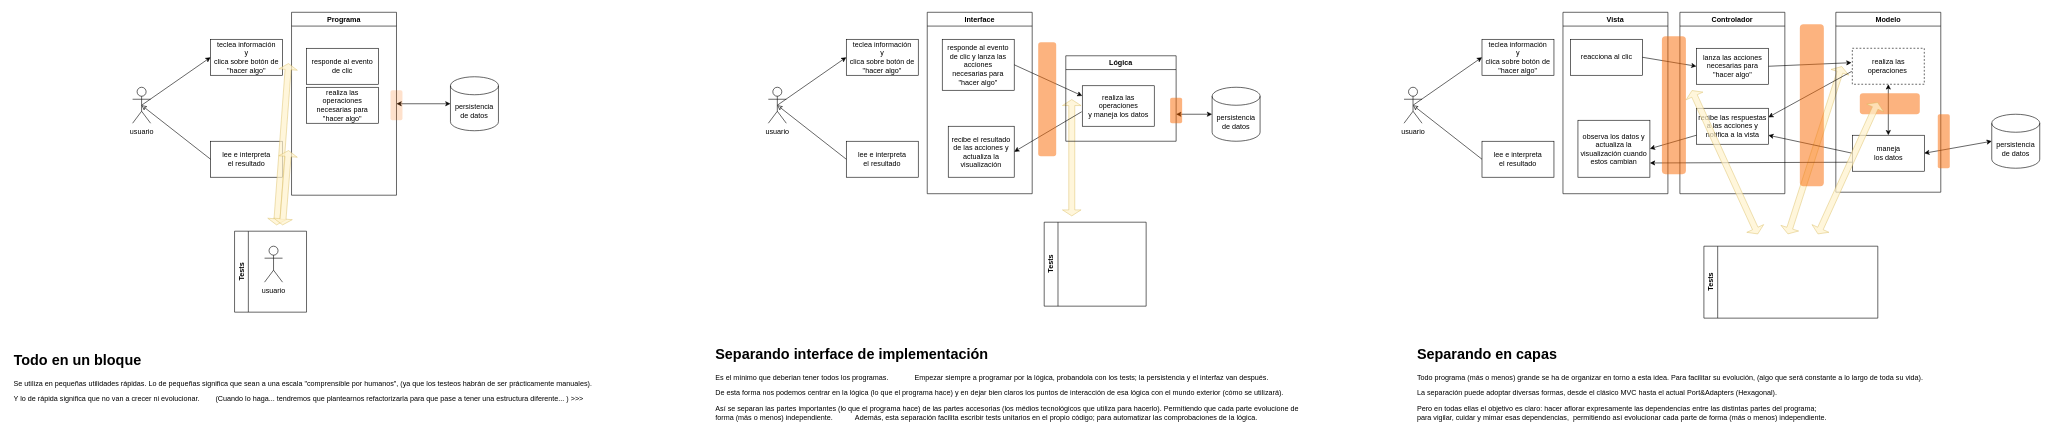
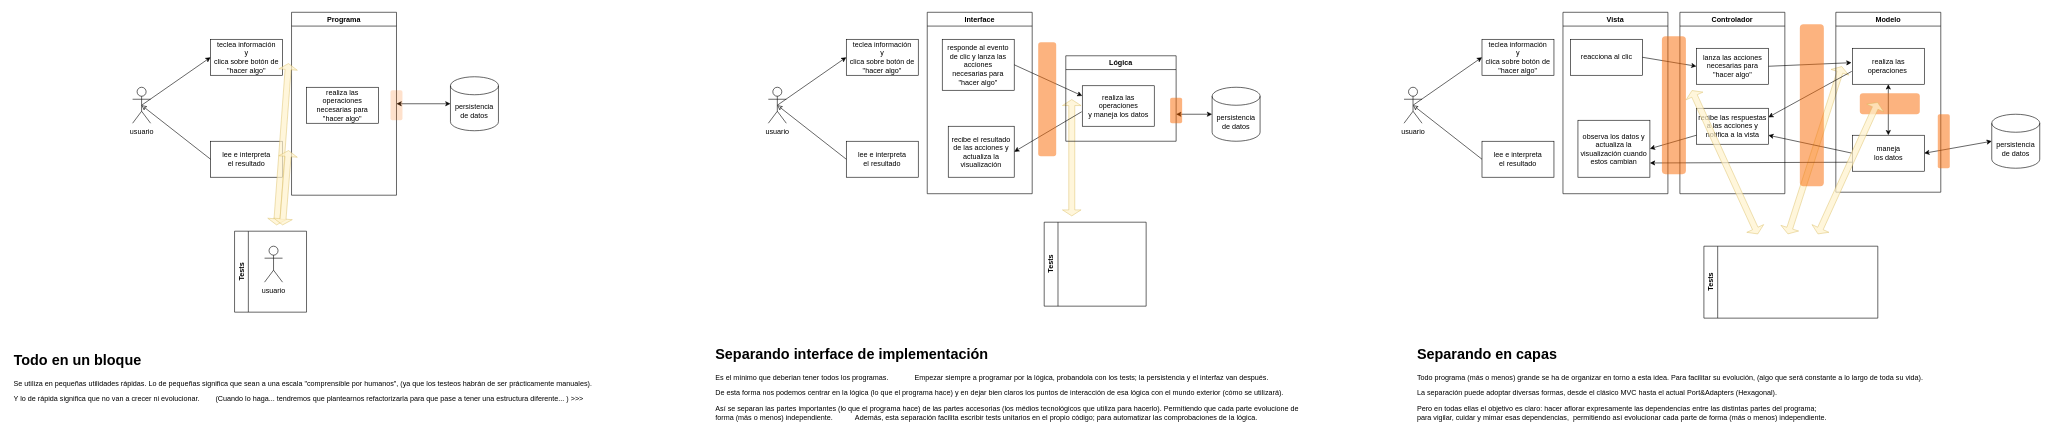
node "responde al evento de clic": removed
node "realiza las operaciones": style dashed -> solid
